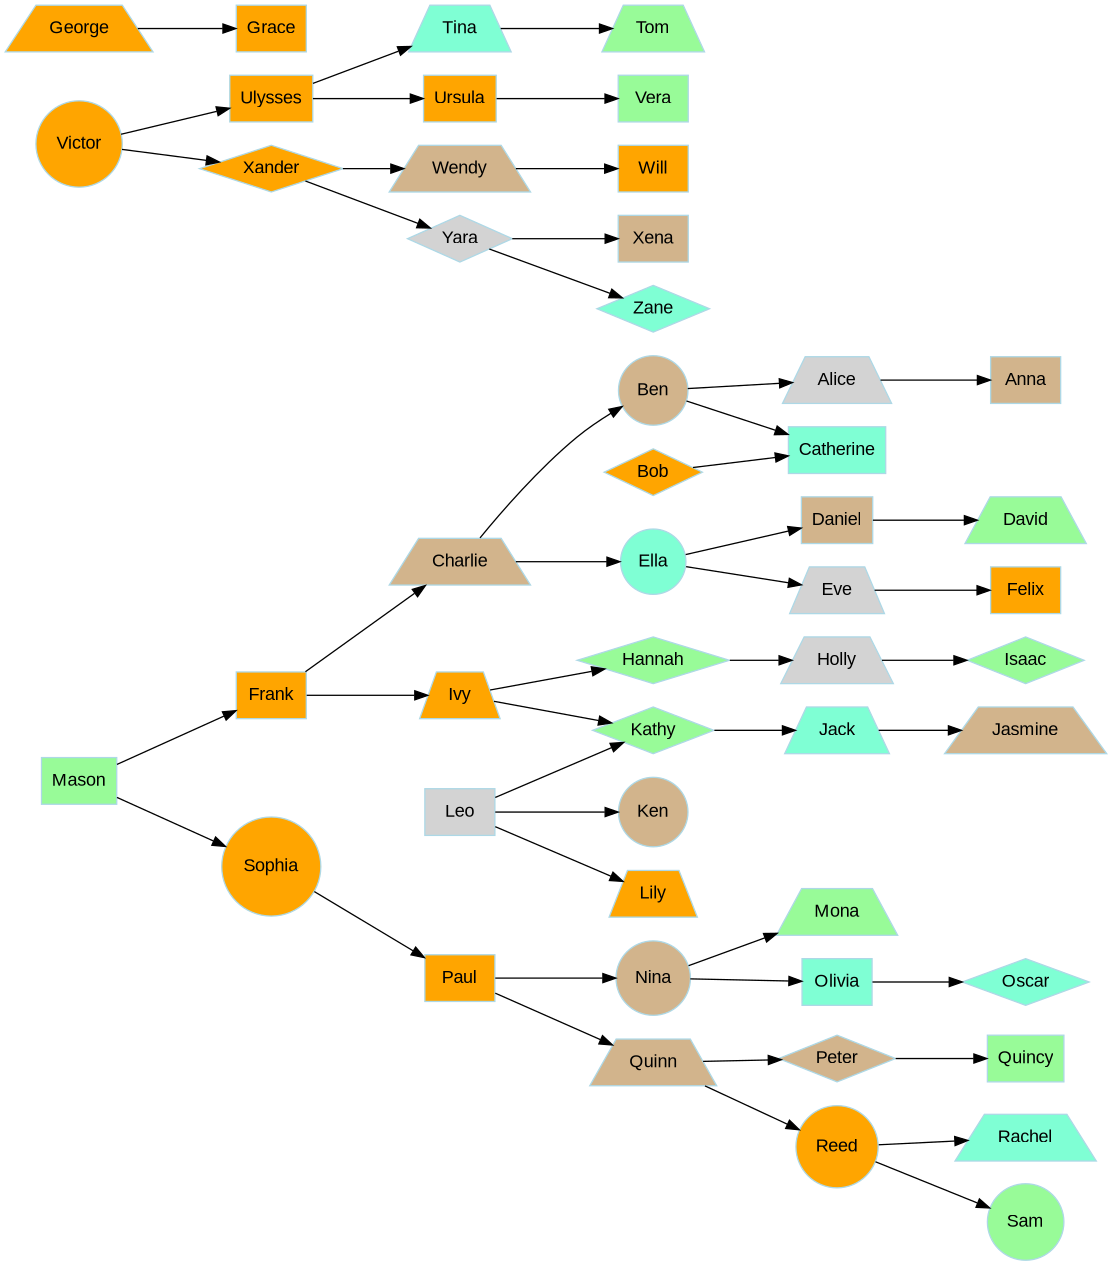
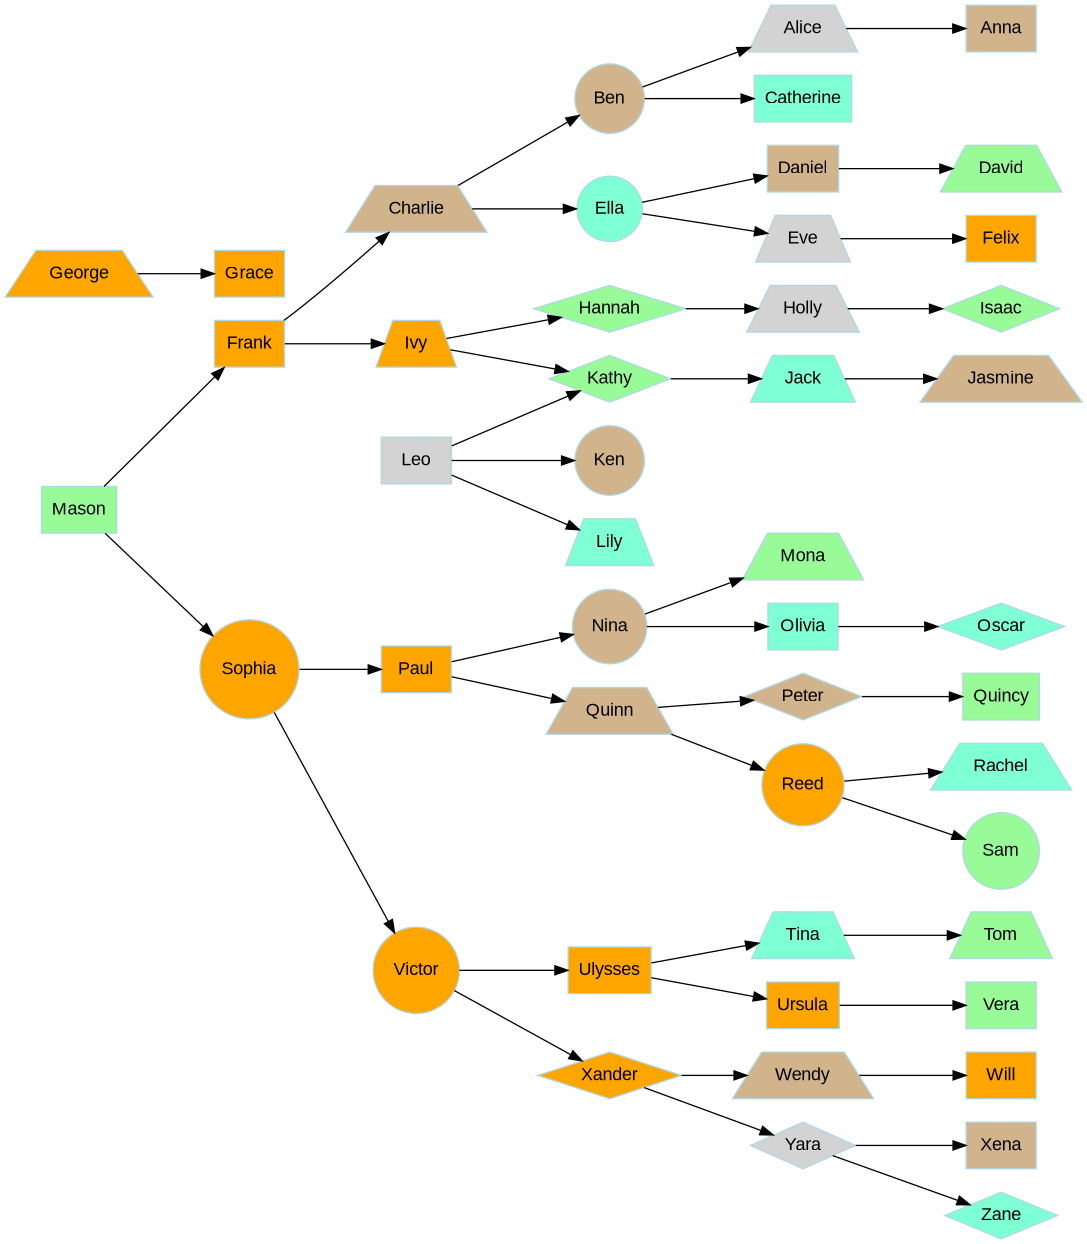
node "Bob": removed
edge "Sophia" -> "Victor": added
node "Lily": fillcolor orange -> aquamarine
